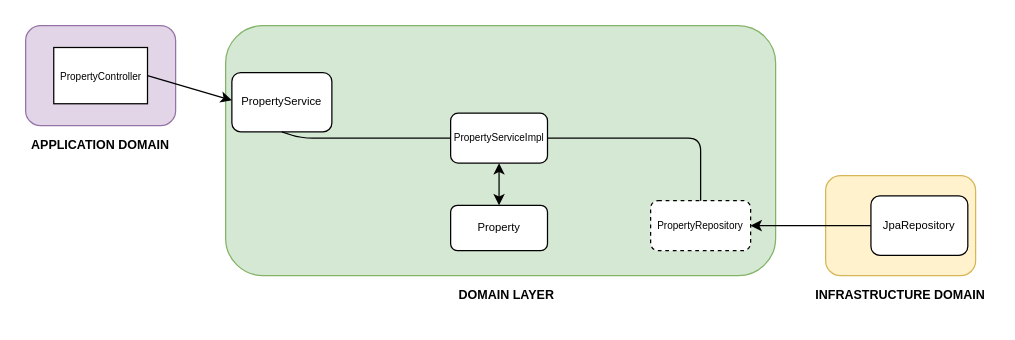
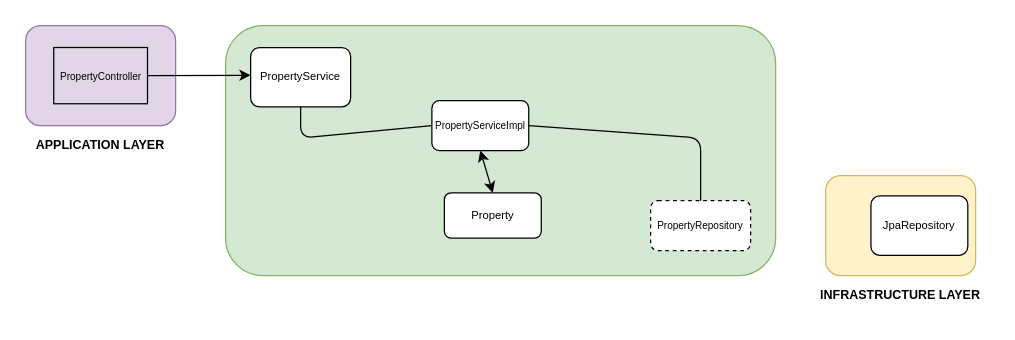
node "PropertyController": fillcolor #ffffff -> #e1d5e7
node "PropertyService": moved (282, 102) -> (301, 77)
node "PropertyServiceImpl": moved (499, 138) -> (480, 126)
node "APPLICATION DOMAIN": label "APPLICATION DOMAIN" -> "APPLICATION LAYER"
edge "JpaRepository" -> "PropertyRepository": removed
node "Property": moved (499, 228) -> (493, 215)
node "DOMAIN LAYER": removed
node "INFRASTRUCTURE DOMAIN": label "INFRASTRUCTURE DOMAIN" -> "INFRASTRUCTURE LAYER"
